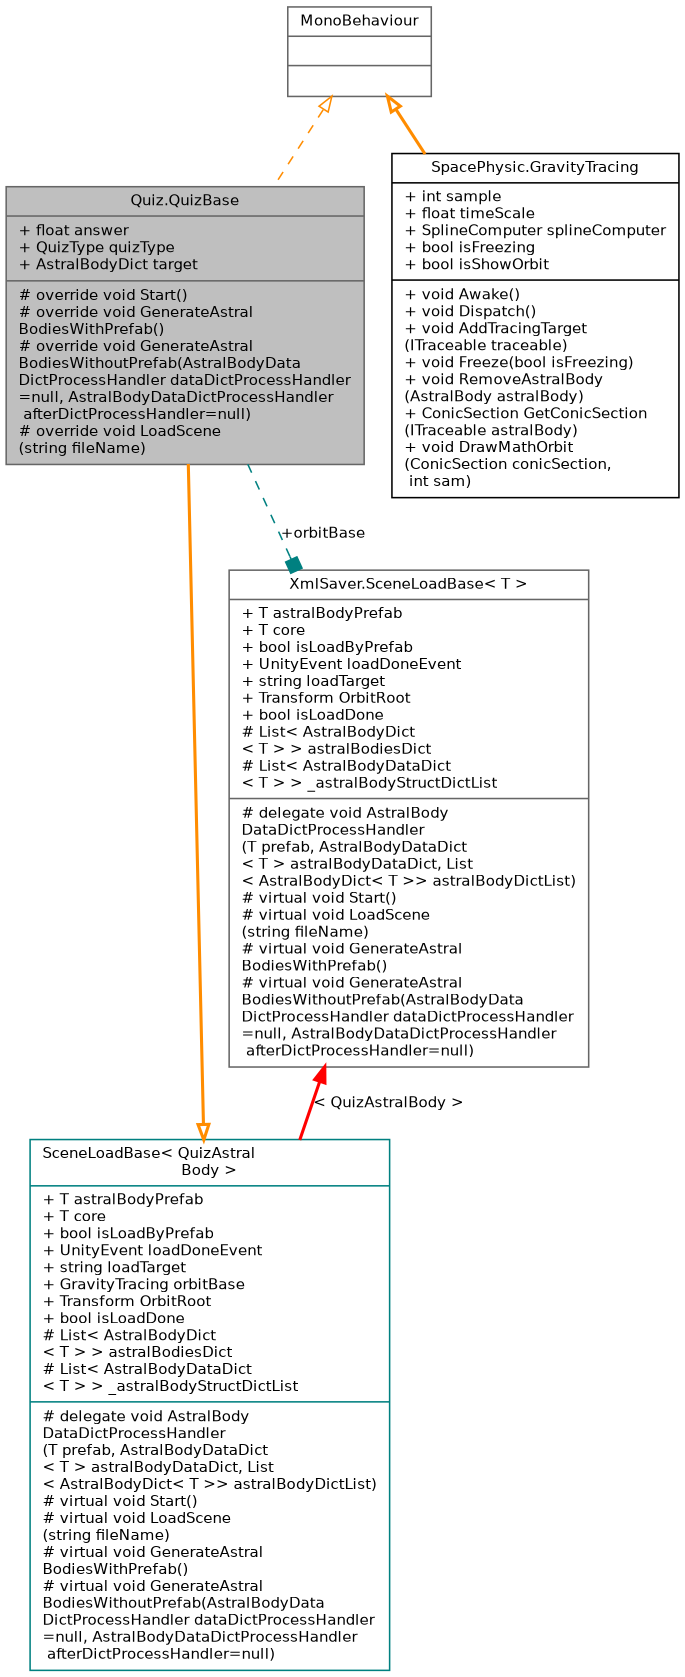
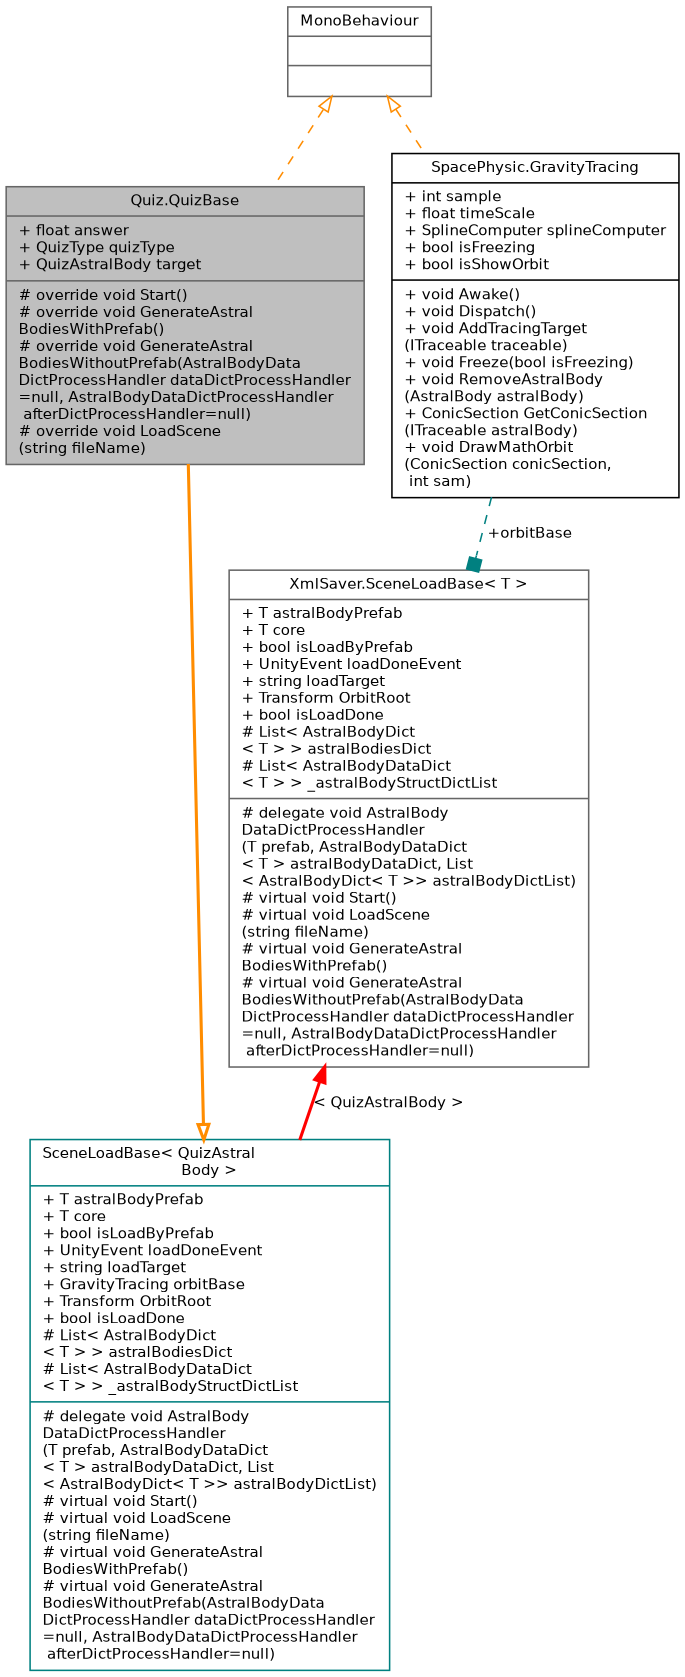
edge "SpacePhysic.GravityTracing" -> "MonoBehaviour": style bold -> dashed
node "Quiz.QuizBase": text "+ AstralBodyDict target" -> "+ QuizAstralBody target"
edge "Quiz.QuizBase" -> "XmlSaver.SceneLoadBase< T >": now "SpacePhysic.GravityTracing" -> "XmlSaver.SceneLoadBase< T >"
